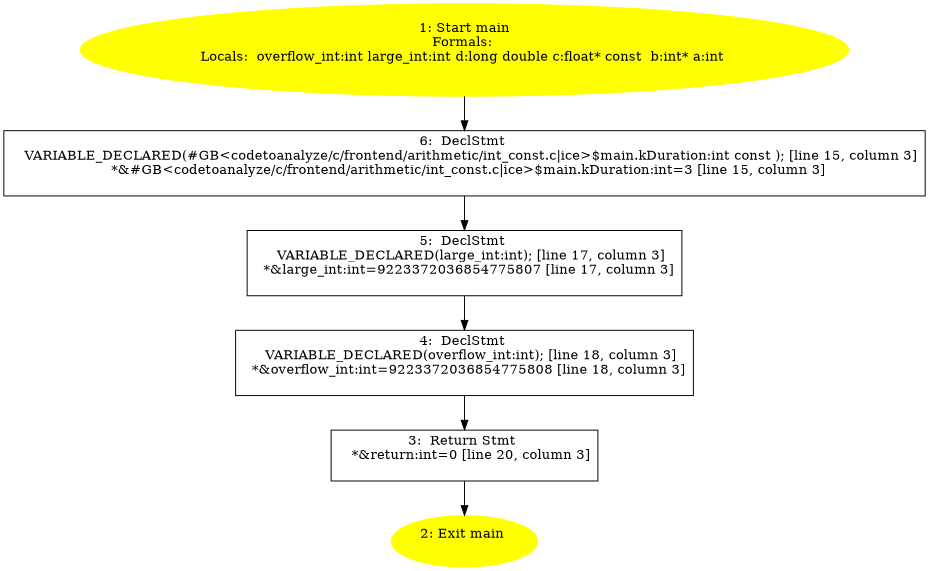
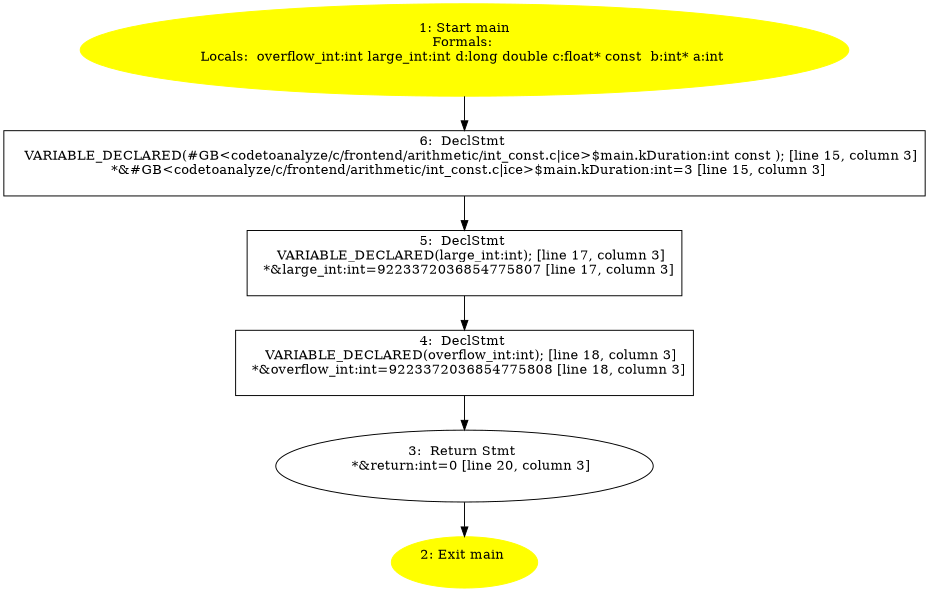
node "3:  Return Stmt *&return:int=0 [line 20, column 3]": shape box -> ellipse
